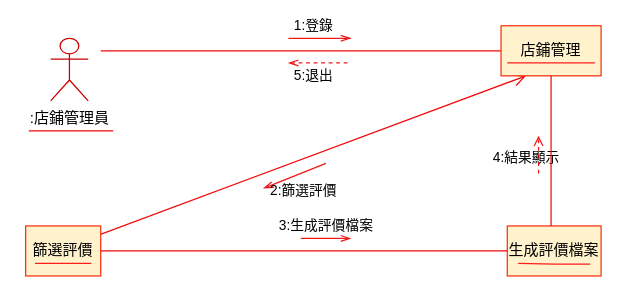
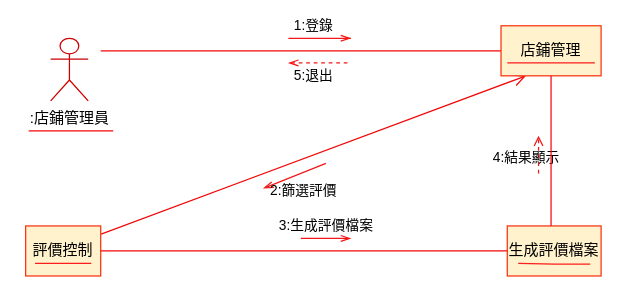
node "篩選評價": label "篩選評價" -> "評價控制"
